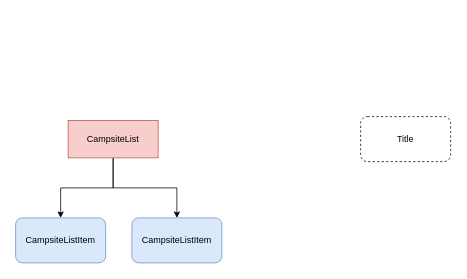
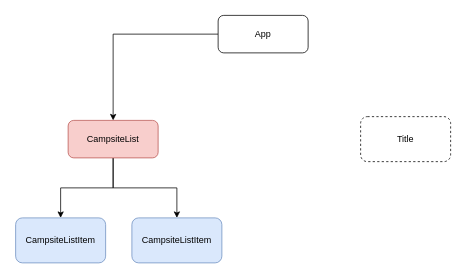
edge "App" -> "CampsiteList": added
node "App": added
node "CampsiteList": shape rectangle -> rounded rectangle
